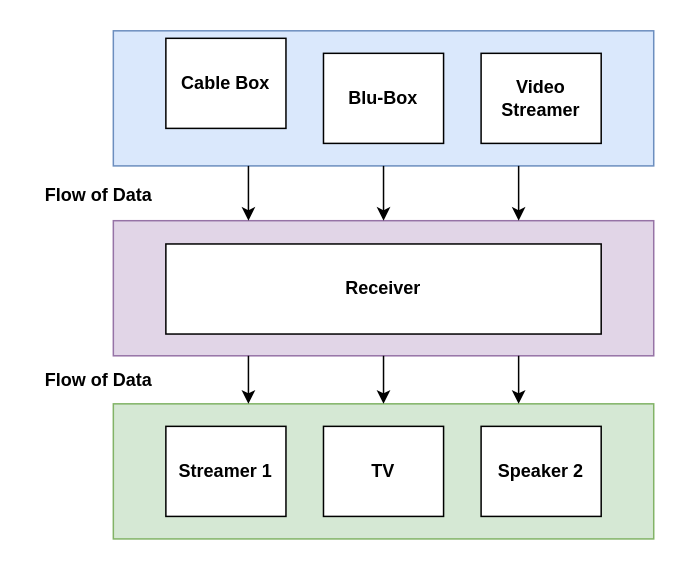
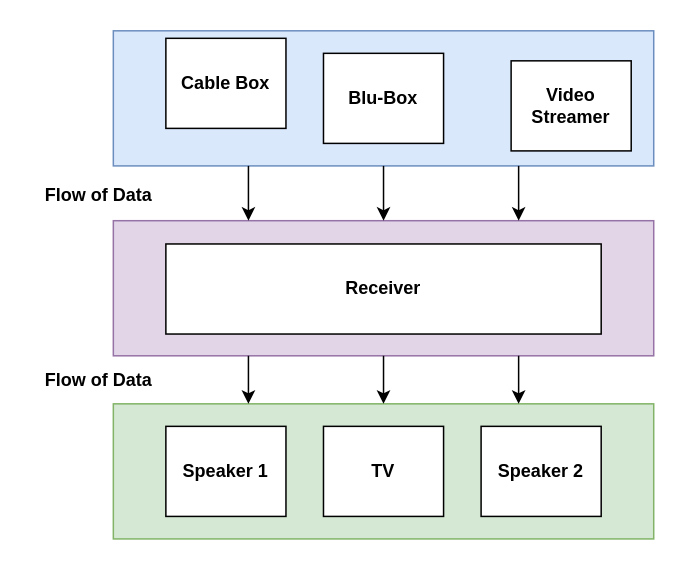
node "Video Streamer": moved (541, 98) -> (571, 106)
node "Streamer 1": label "Streamer 1" -> "Speaker 1"
